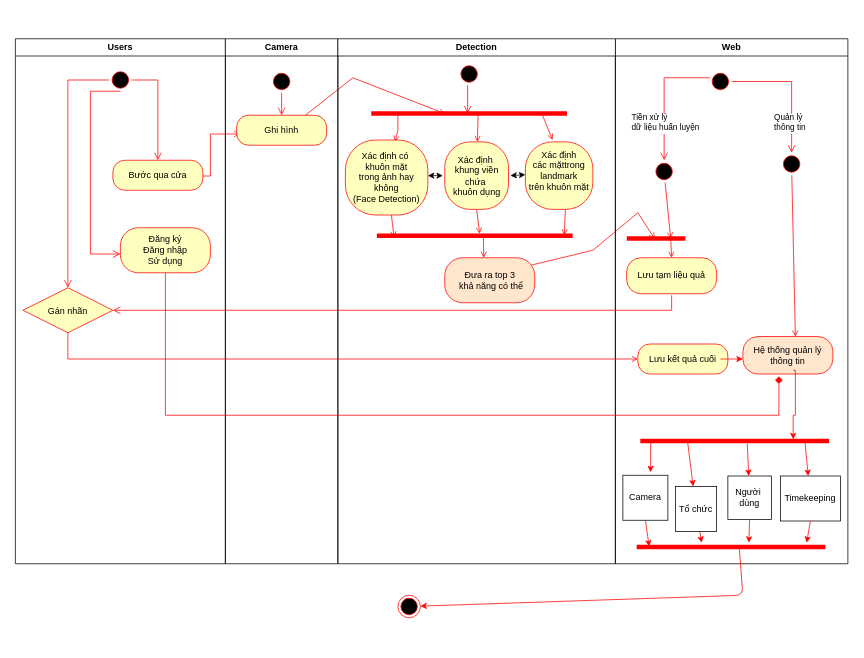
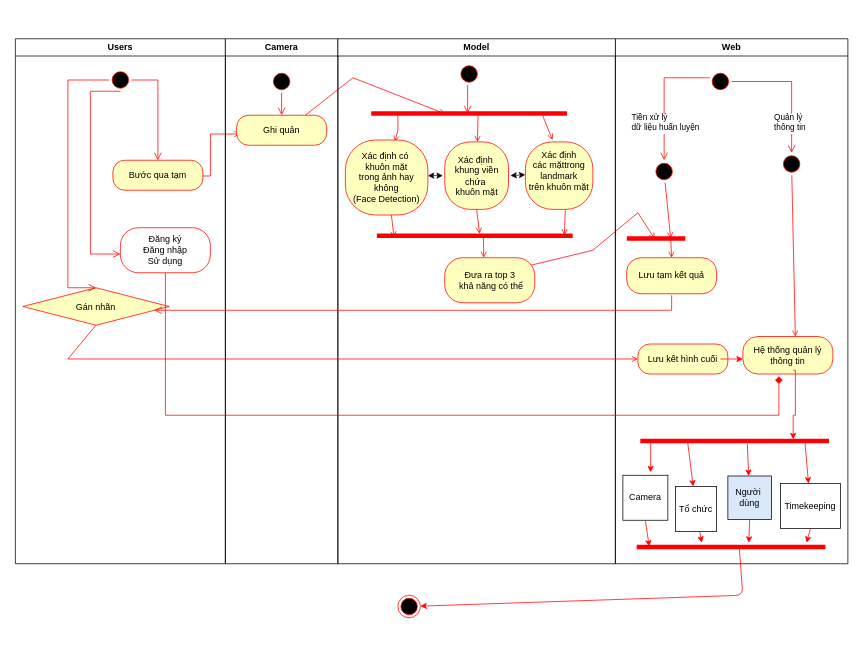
node "Detection": label "Detection" -> "Model"
node "Ghi hình": label "Ghi hình" -> "Ghi quản"
node "Bước qua cửa": label "Bước qua cửa" -> "Bước qua tạm"
node "Xác định khung viềnchứa khuôn dụng": label "Xác định khung viềnchứa khuôn dụng" -> "Xác định khung viềnchứa khuôn mặt"
node "Đăng kýĐăng nhậpSử dụng": fillcolor #ffffc0 -> #ffffff
node "Lưu tạm liệu quả": label "Lưu tạm liệu quả" -> "Lưu tạm kết quả"
node "Đưa ra top 3 khả năng có thể": fillcolor #ffe6cc -> #ffffc0
node "Gán nhãn": size 90x45 -> 146x38
node "Hệ thống quản lýthông tin": fillcolor #ffe6cc -> #ffffc0
node "Lưu kết quả cuối": label "Lưu kết quả cuối" -> "Lưu kết hình cuối"
node "Người dùng": fillcolor #ffffff -> #dae8fc
node "Timekeeping": moved (810, 498) -> (810, 506)
